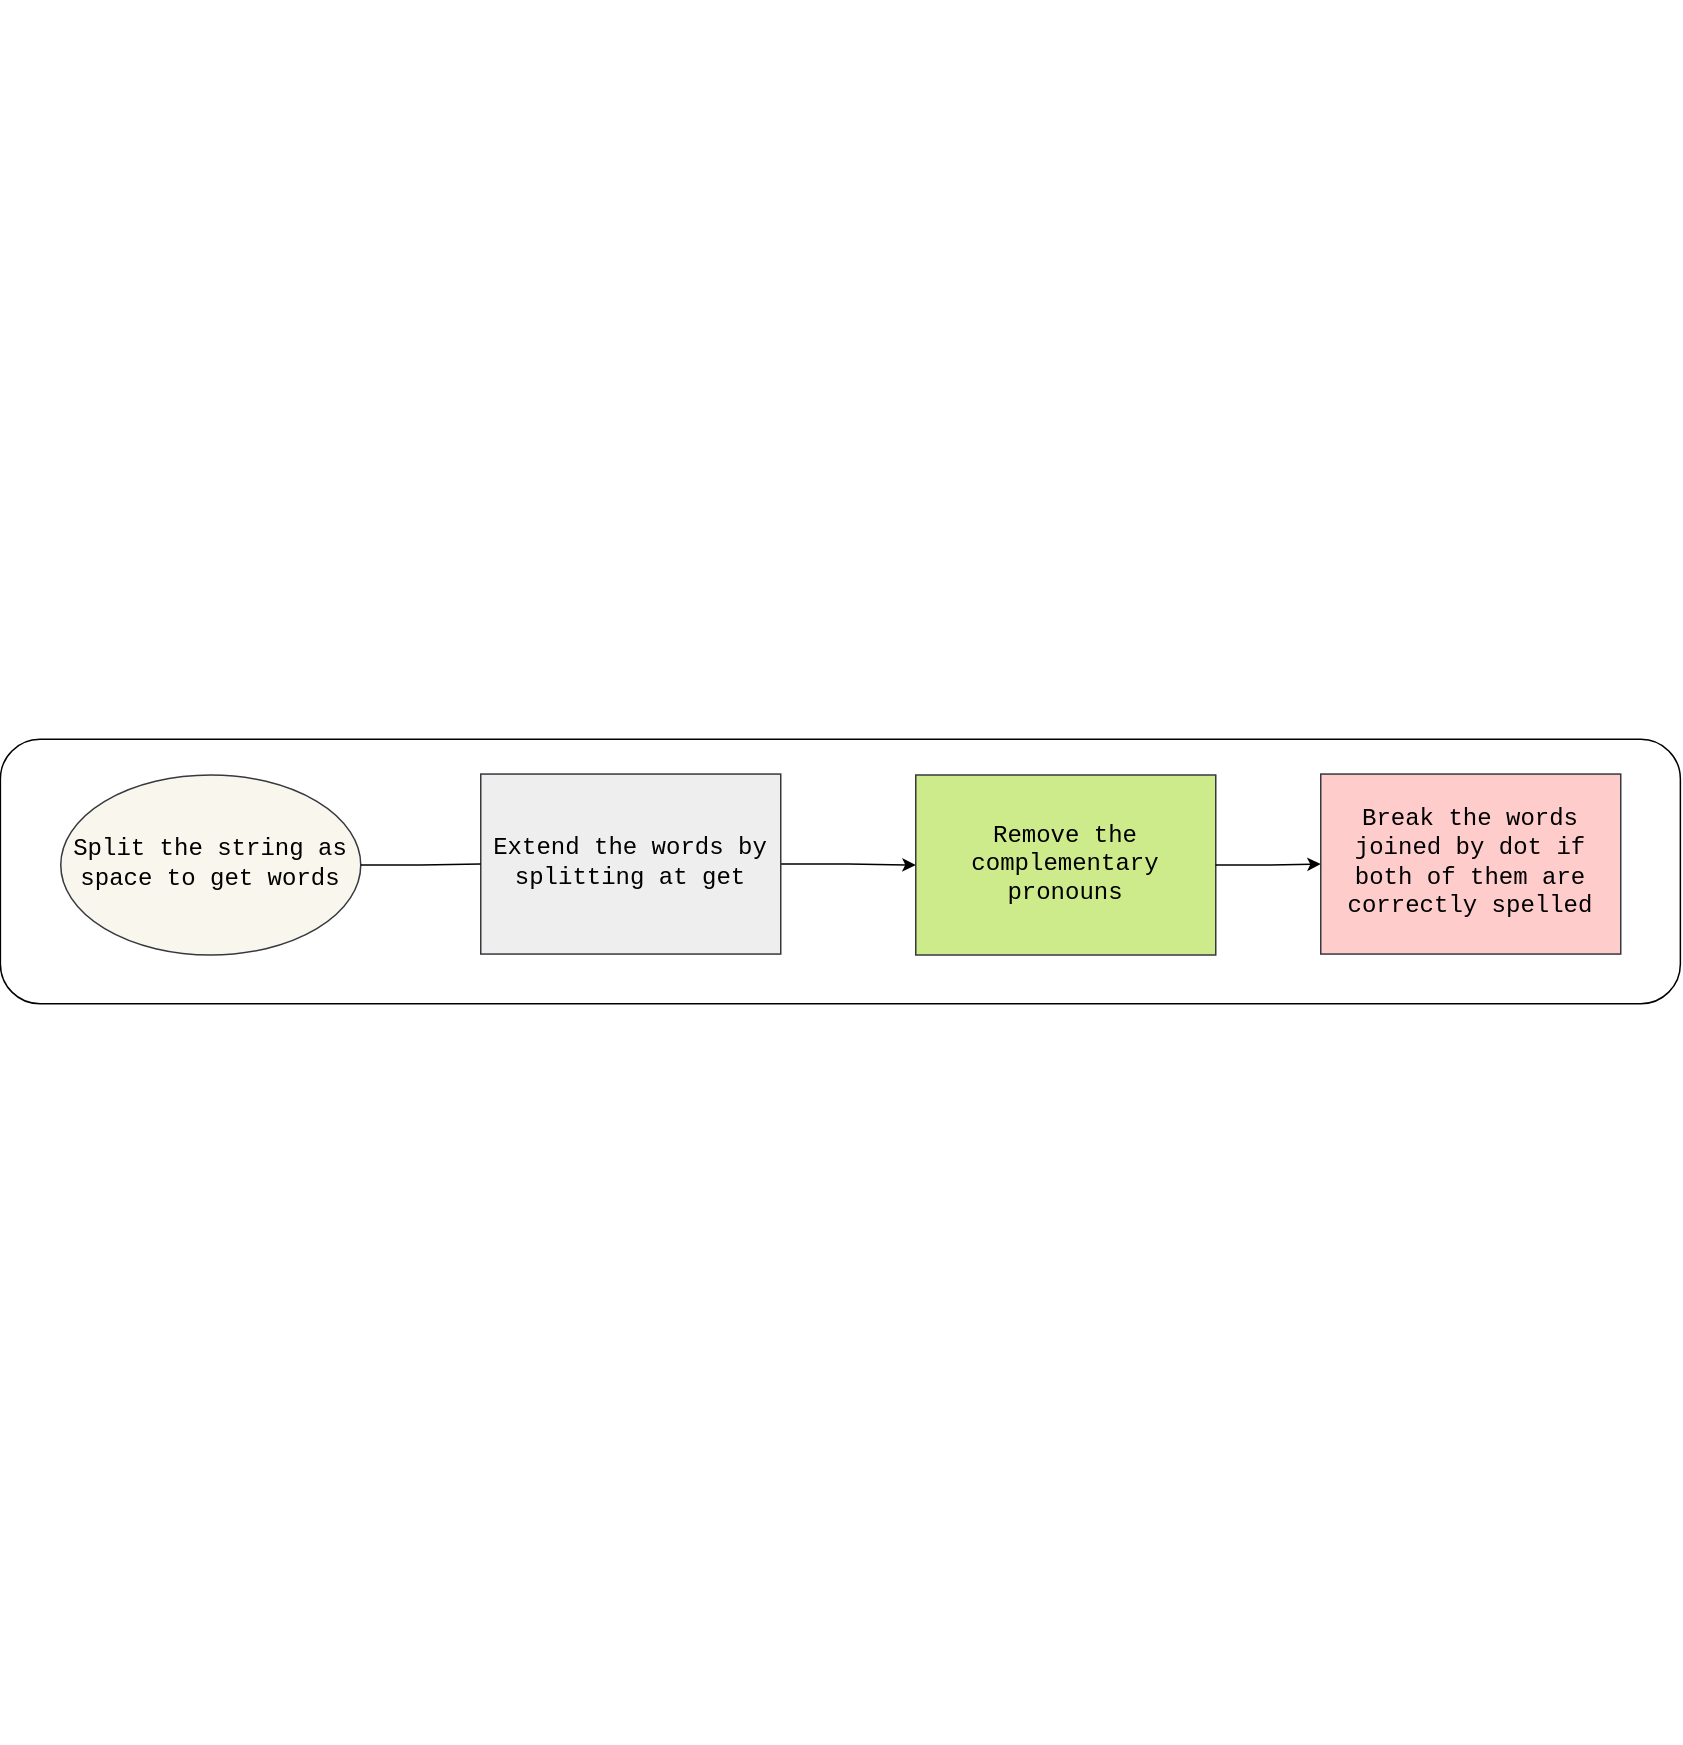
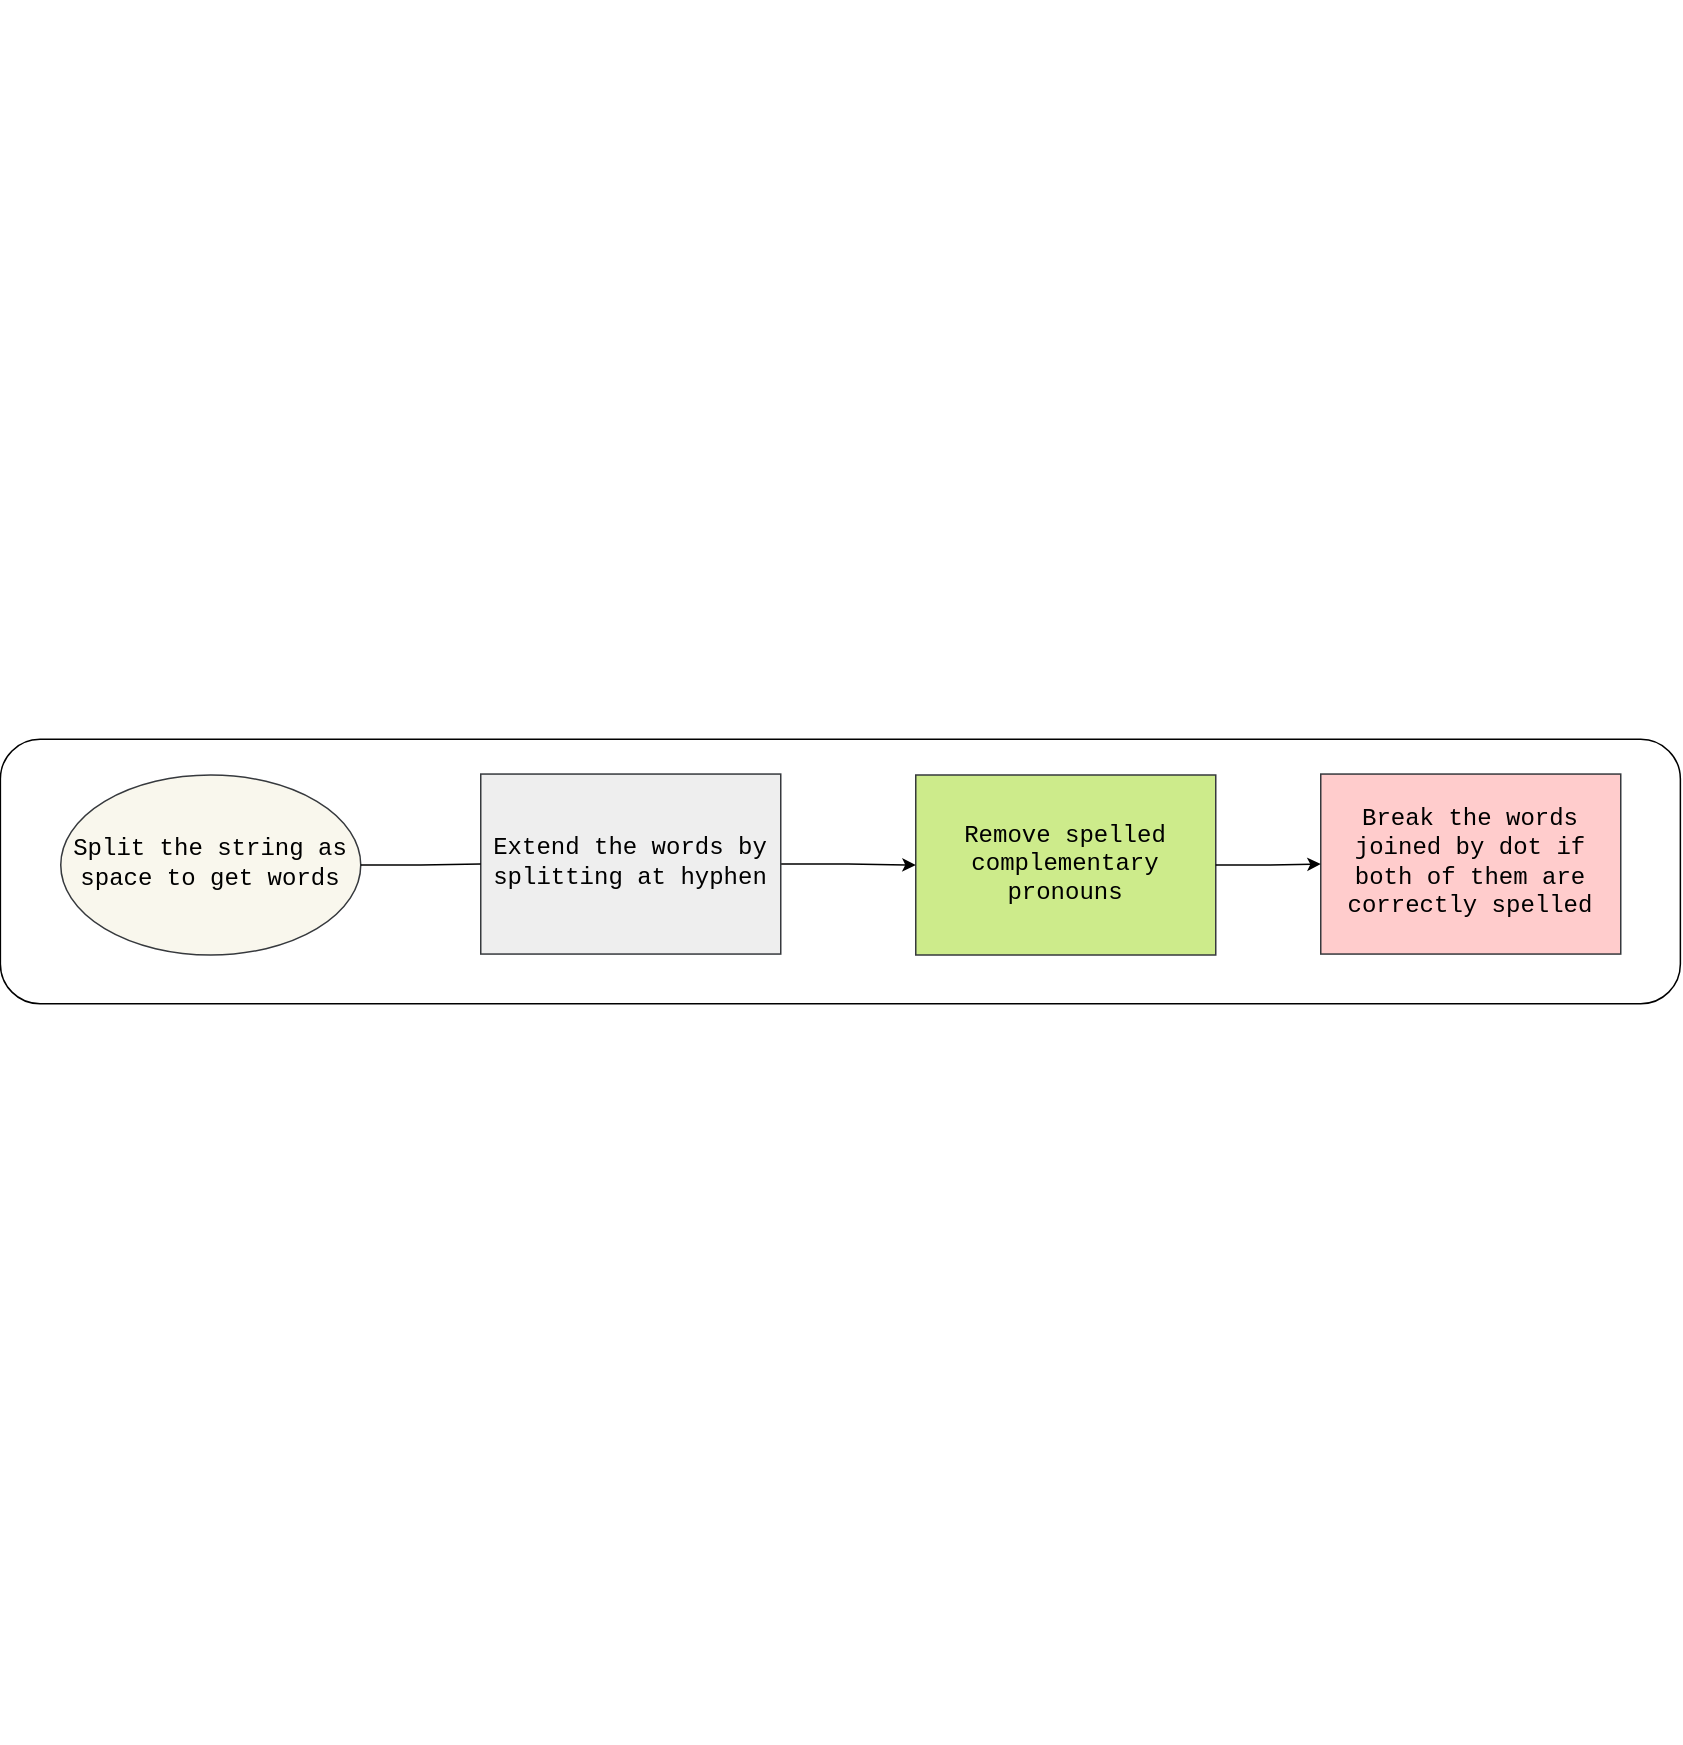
node "Extend the words by splitting at get": label "Extend the words by splitting at get" -> "Extend the words by splitting at hyphen"
node "Remove the complementary pronouns": label "Remove the complementary pronouns" -> "Remove spelled complementary pronouns"
